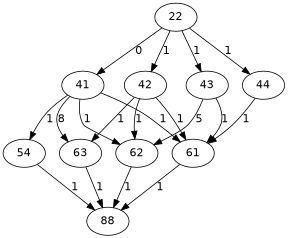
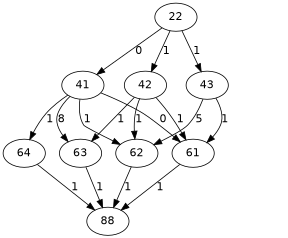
node "44": removed
edge "41" -> "61": label "1" -> "0"
node "54": label "54" -> "64"
